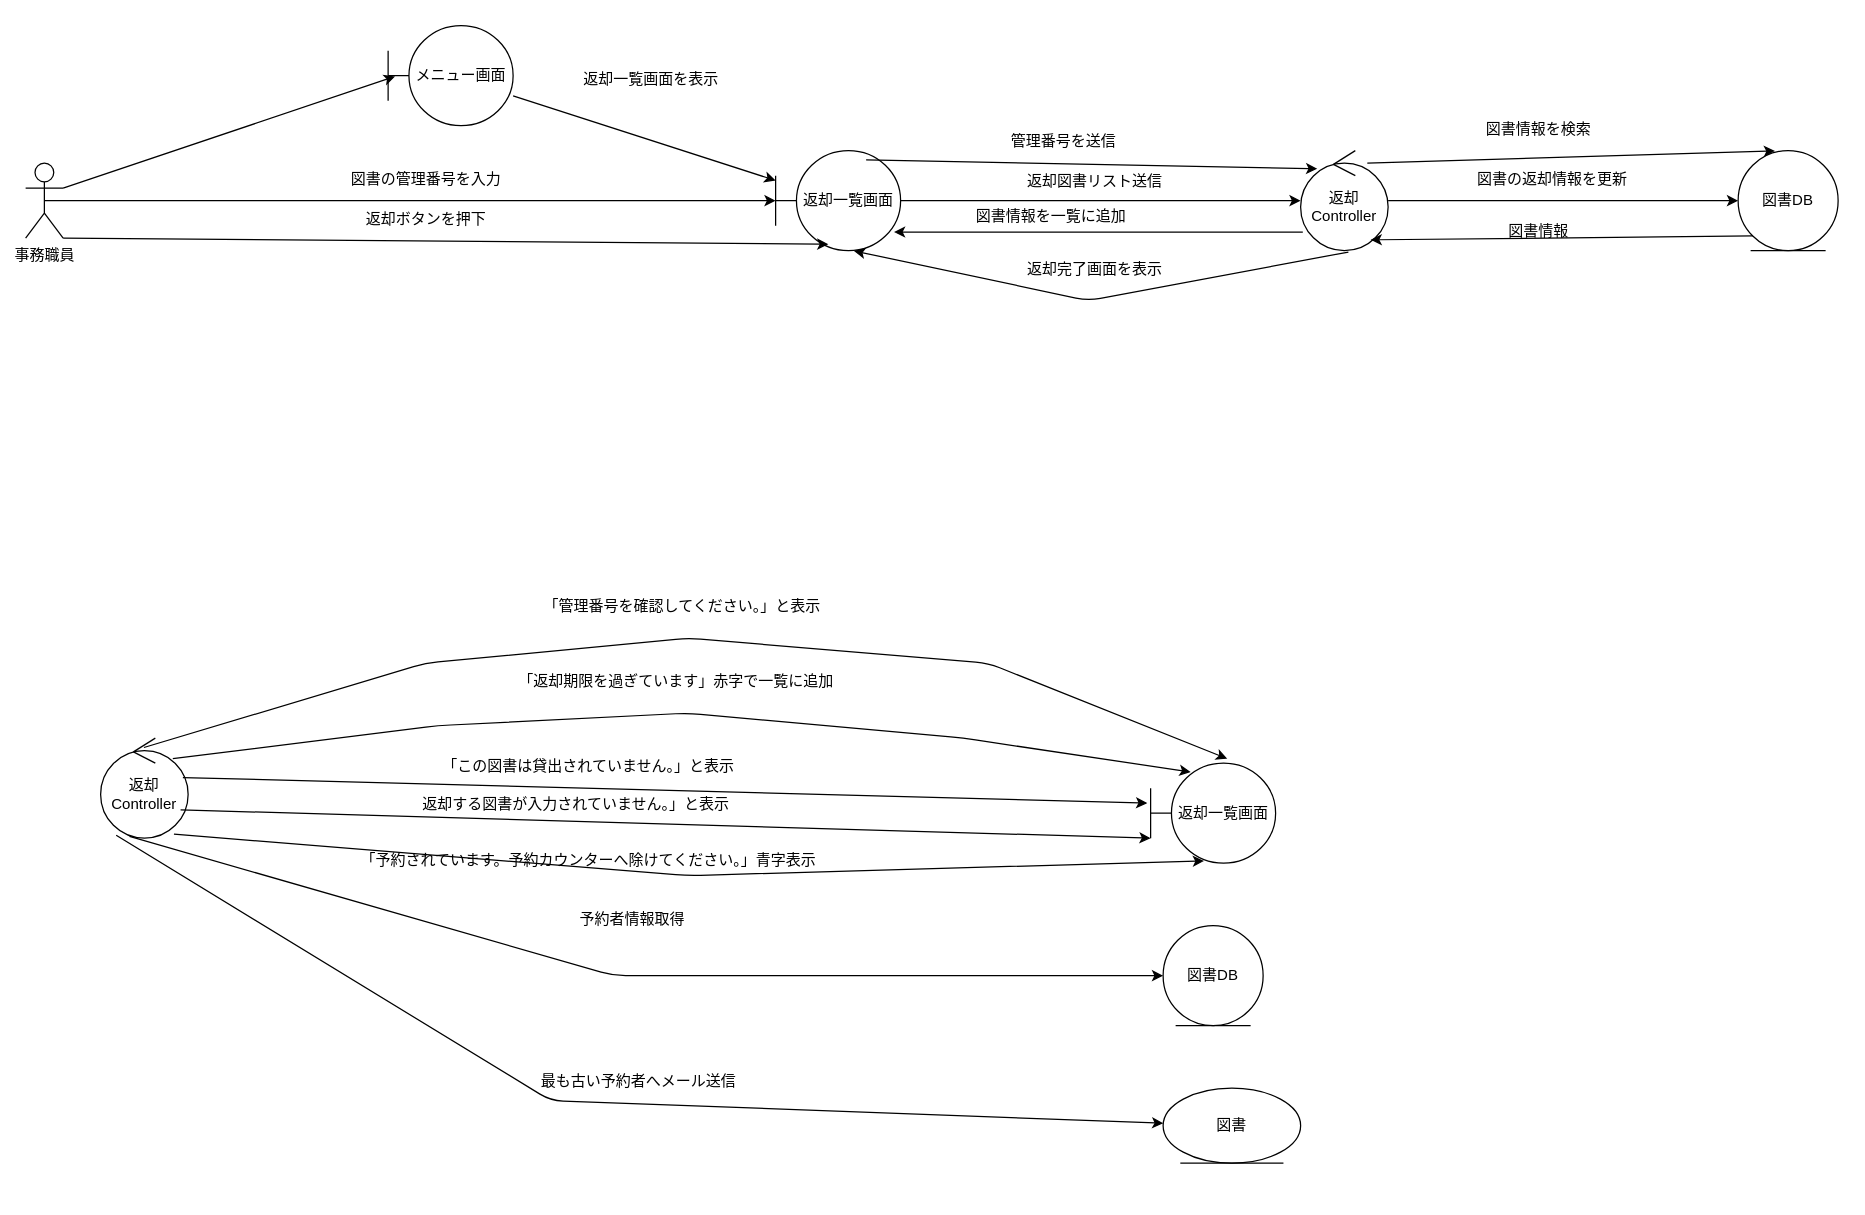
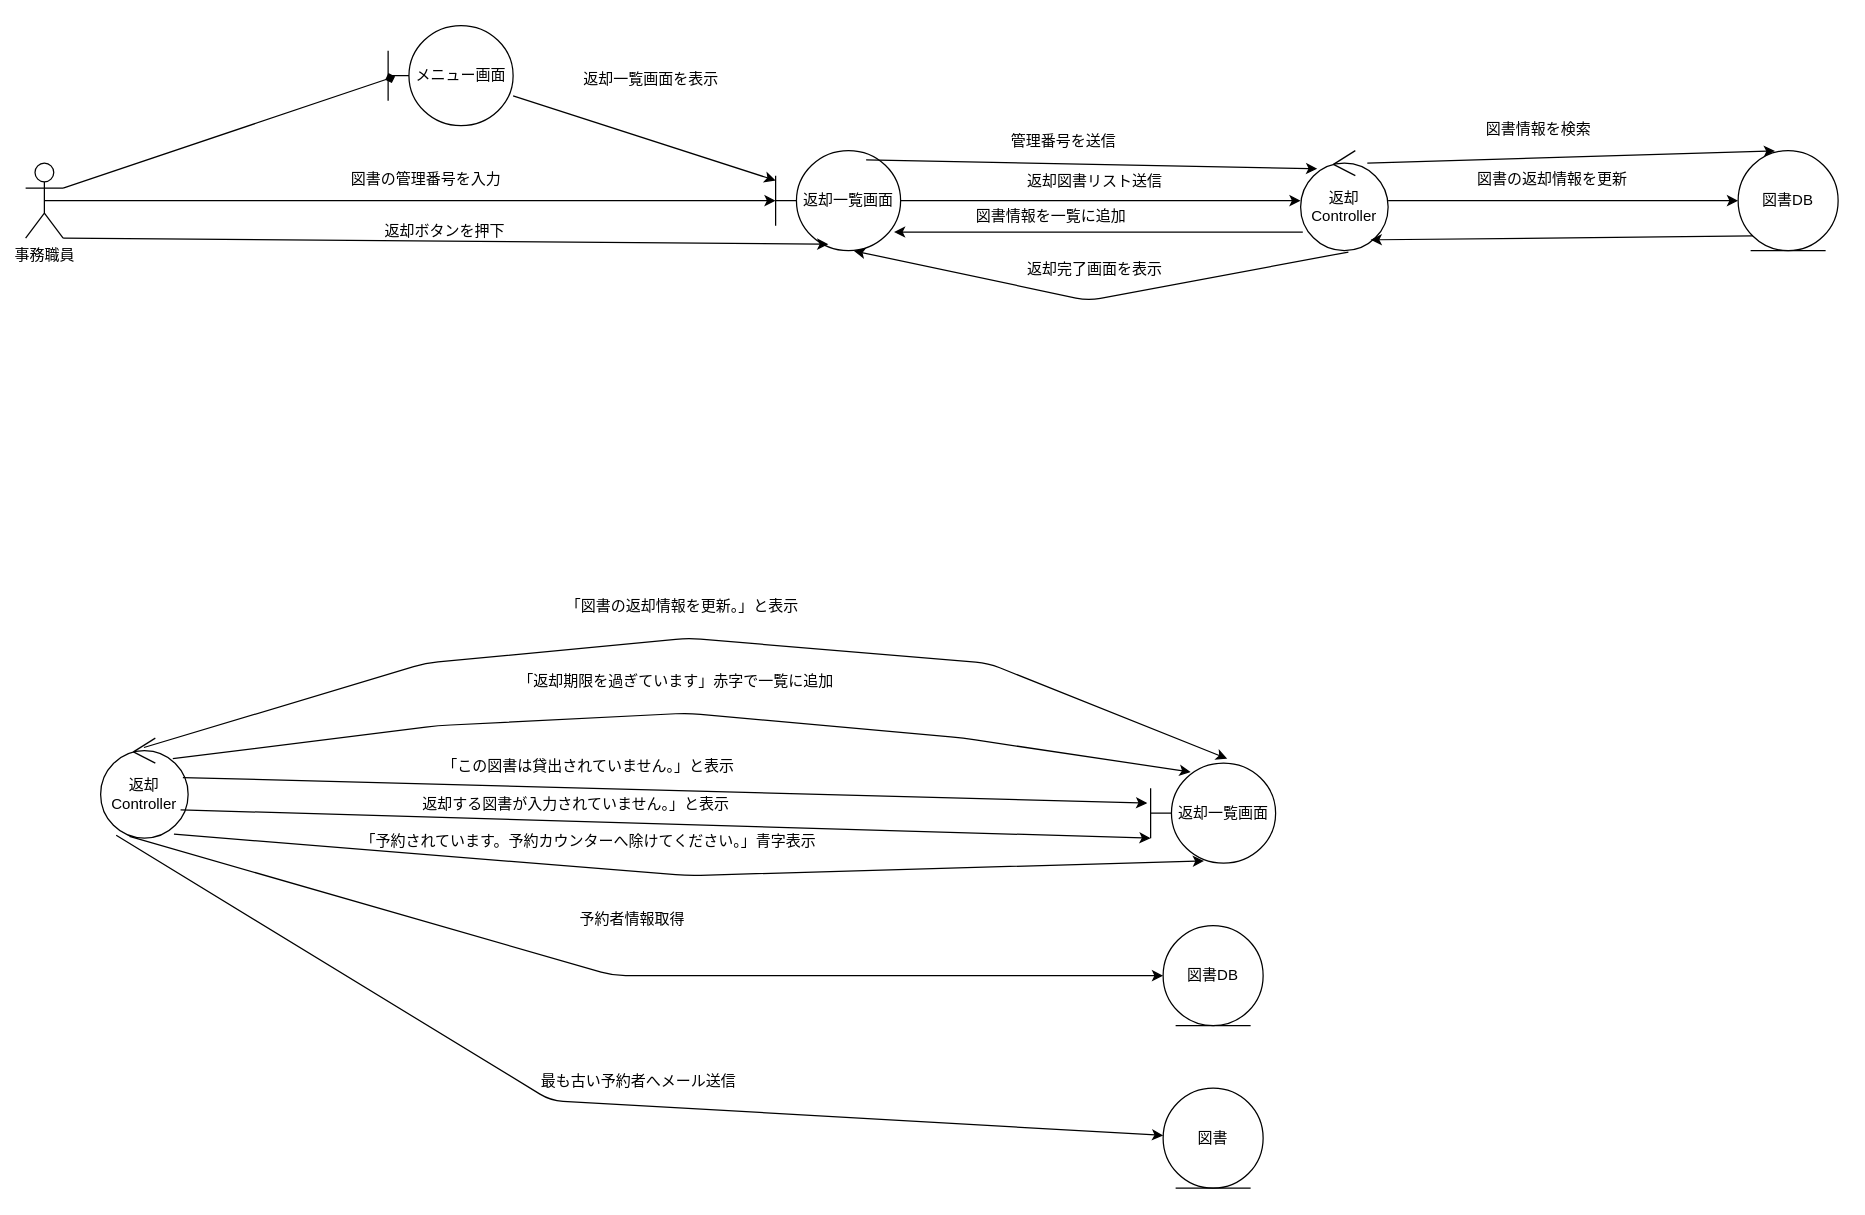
edge "事務職員" -> "メニュー画面": arrowhead classic -> diamond
node "返却ボタンを押下": moved (426, 219) -> (444, 232)
node "図書情報": removed
node "「管理番号を確認してください。」と表示": label "「管理番号を確認してください。」と表示" -> "「図書の返却情報を更新。」と表示"
node "「予約されています。予約カウンターへ除けてください。」青字表示": moved (588, 861) -> (588, 842)
node "図書": size 138x75 -> 100x100
